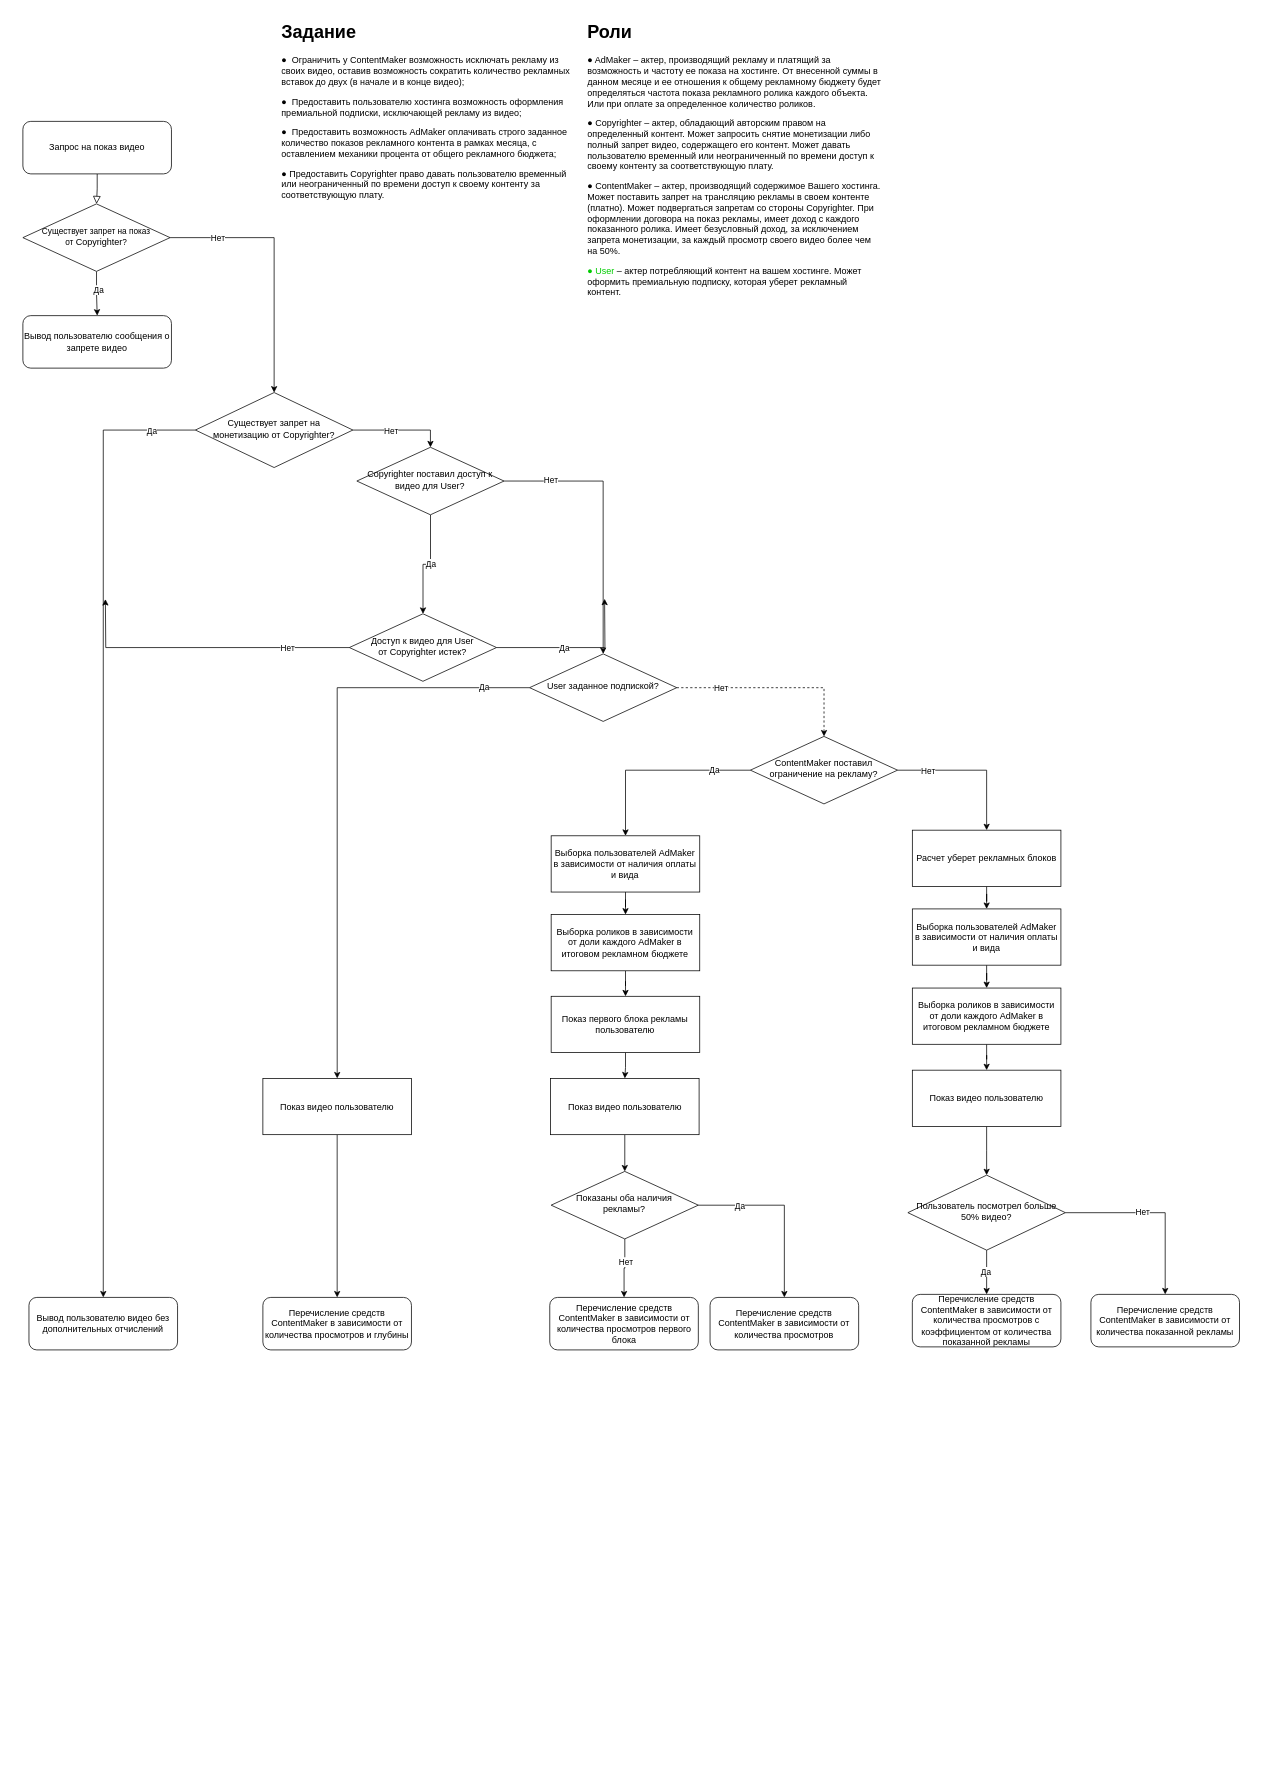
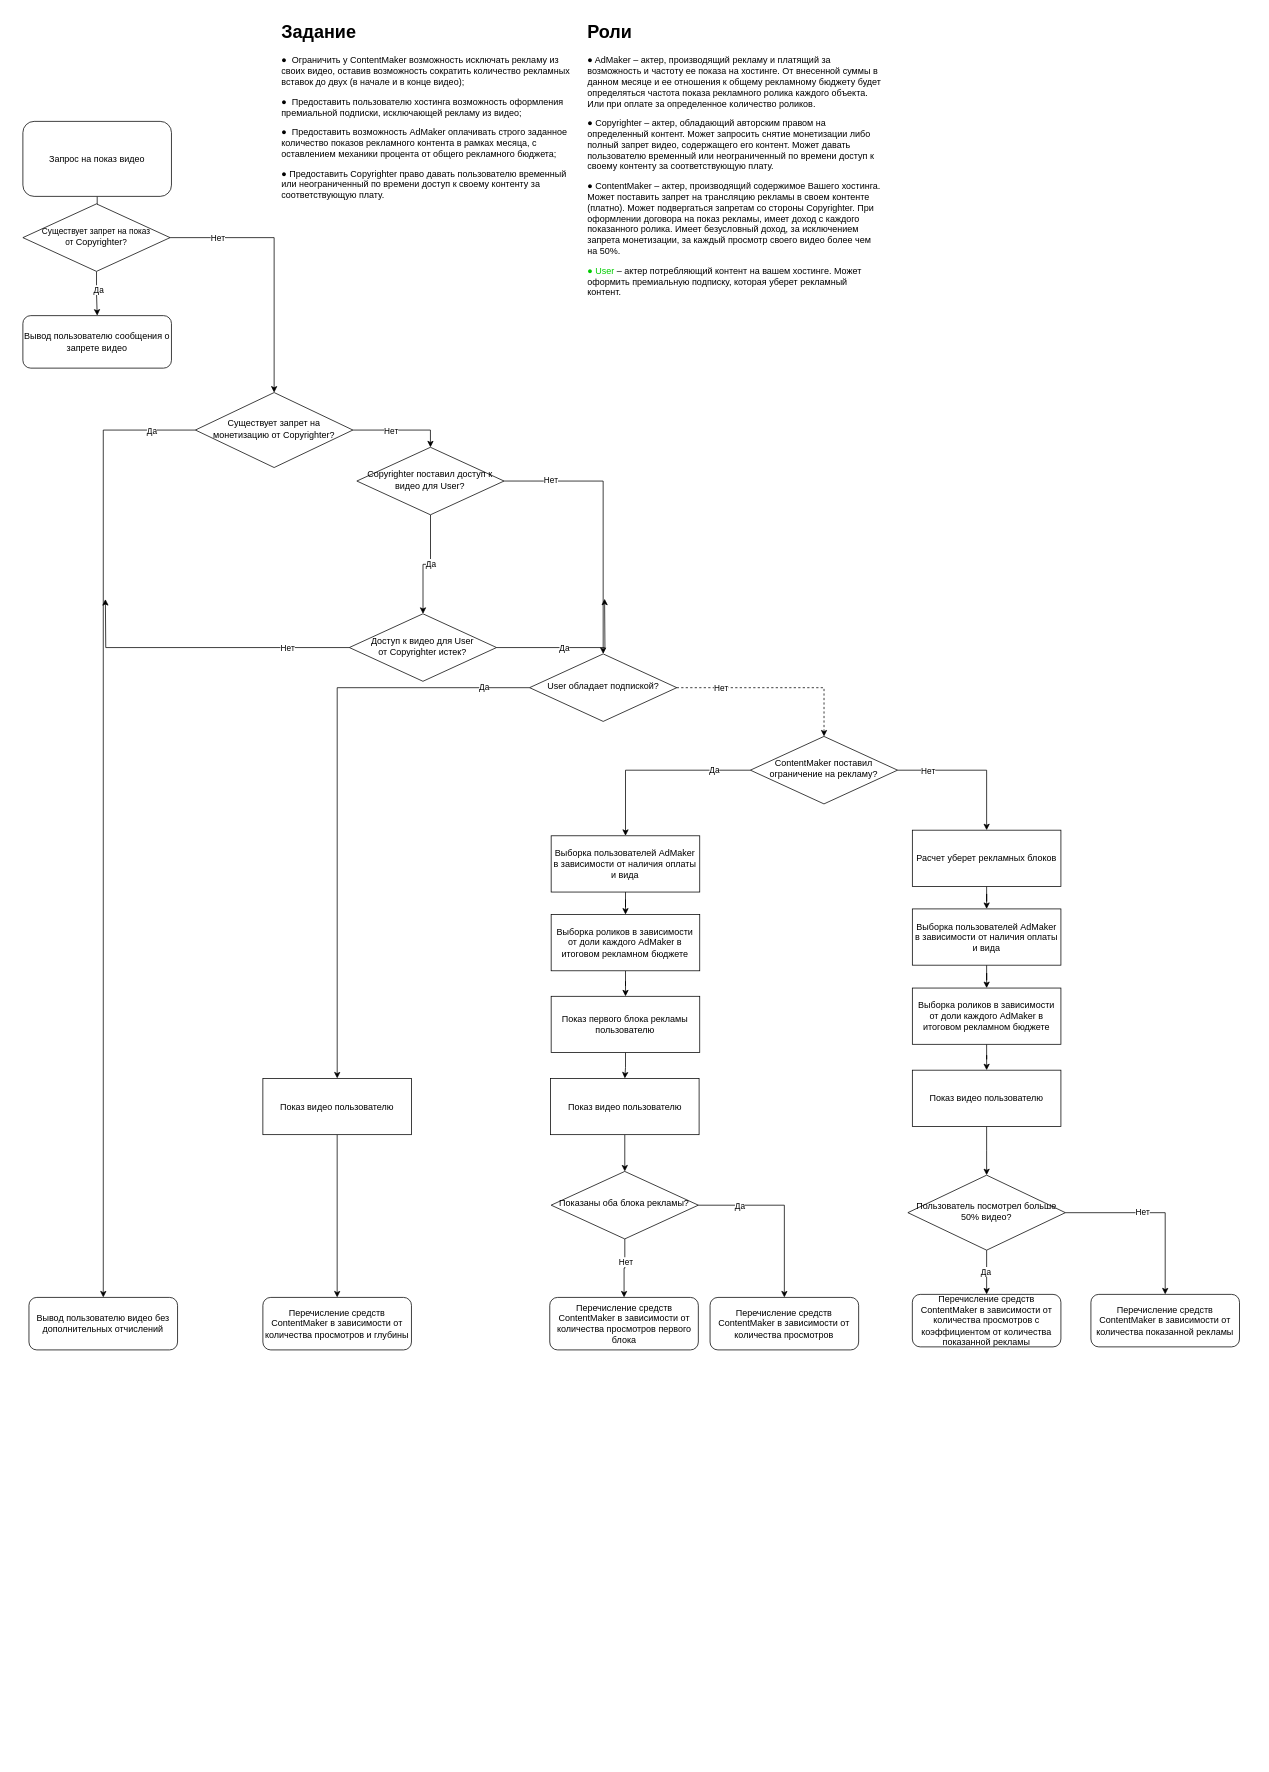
node "Запрос на показ видео": size 149x53 -> 149x75
node "User заданное подпиской?": label "User заданное подпиской?" -> "User обладает подпиской?"
node "Показаны оба наличия рекламы?": label "Показаны оба наличия рекламы?" -> "Показаны оба блока рекламы?"
